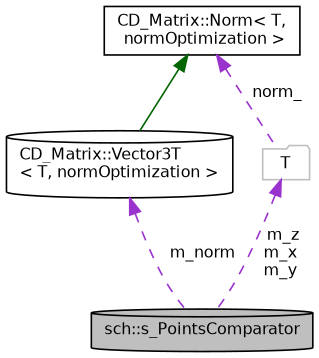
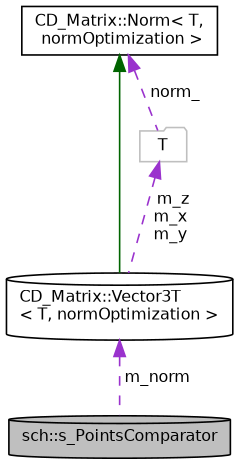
edge "sch::s_PointsComparator" -> "T": now "CD_Matrix::Vector3T < T, normOptimization >" -> "T"
